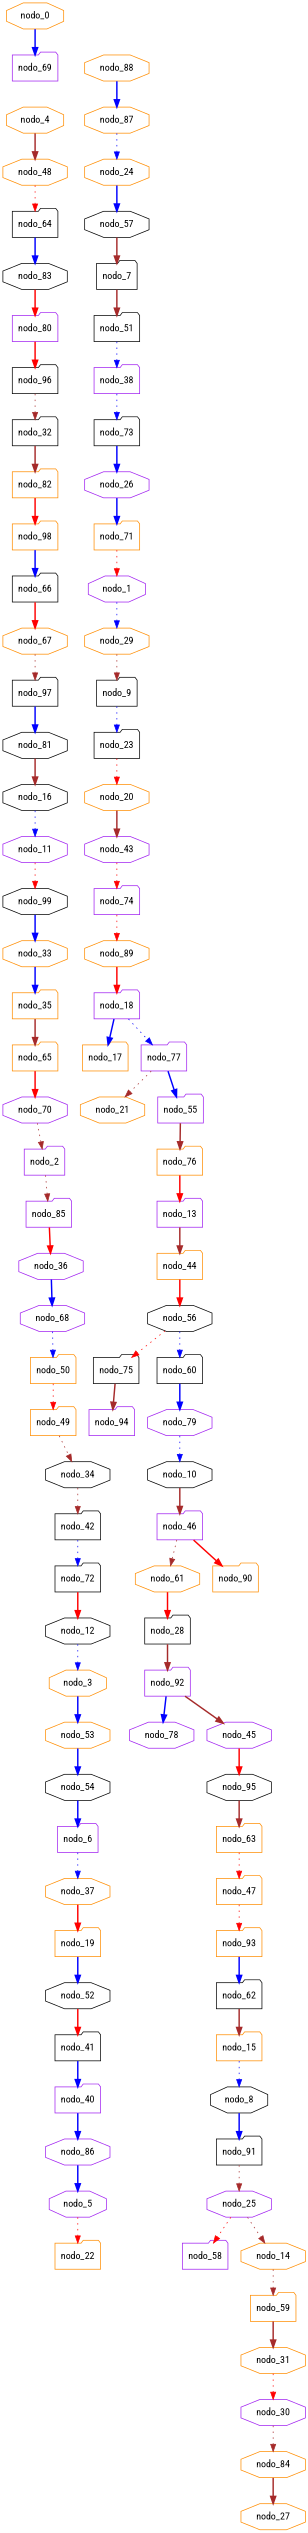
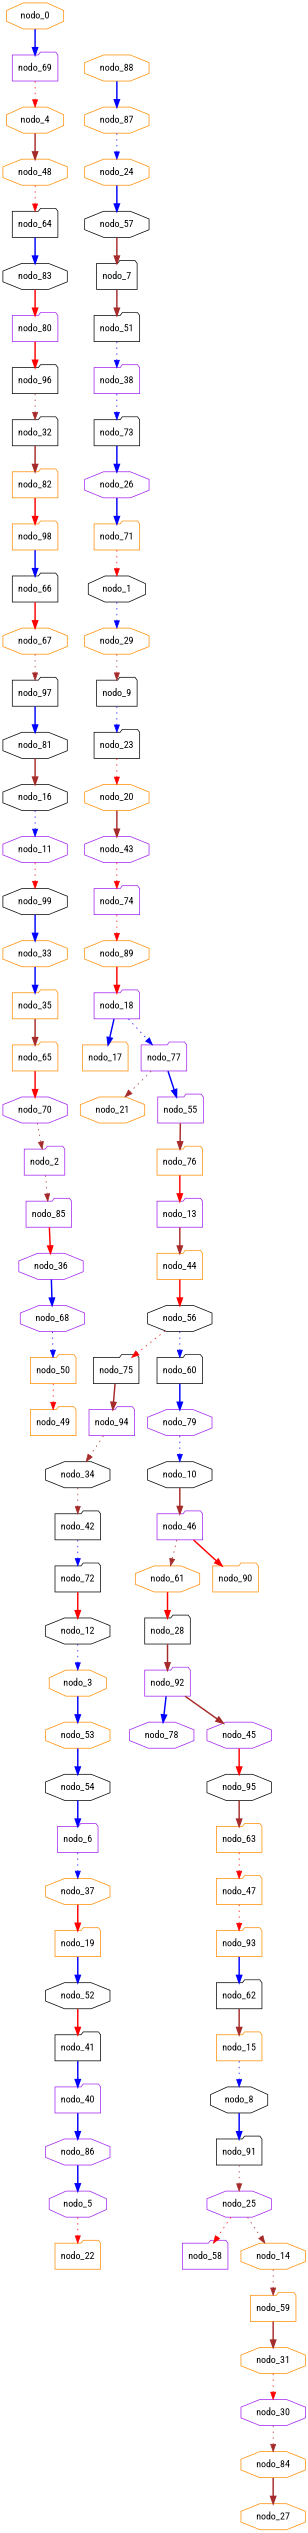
edge "nodo_69" -> "nodo_4": added
node "nodo_1": color purple -> black
edge "nodo_49" -> "nodo_34": now "nodo_94" -> "nodo_34"
